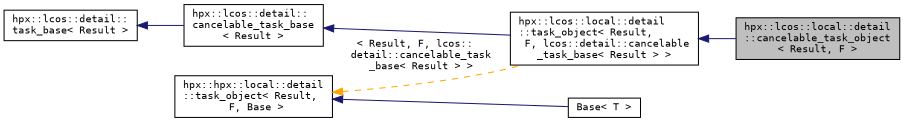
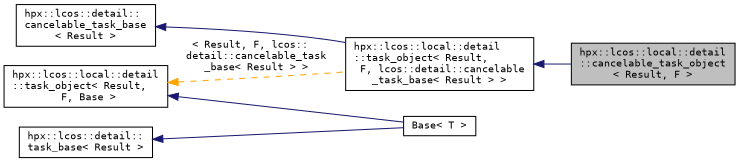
edge "hpx::lcos::detail:: cancelable_task_base < Result >" -> "hpx::lcos::detail:: task_base< Result >": now "Base< T >" -> "hpx::lcos::detail:: task_base< Result >"
node "hpx::hpx::local::detail ::task_object< Result, F, Base >": label "hpx::hpx::local::detail ::task_object< Result, F, Base >" -> "hpx::lcos::local::detail ::task_object< Result, F, Base >"
